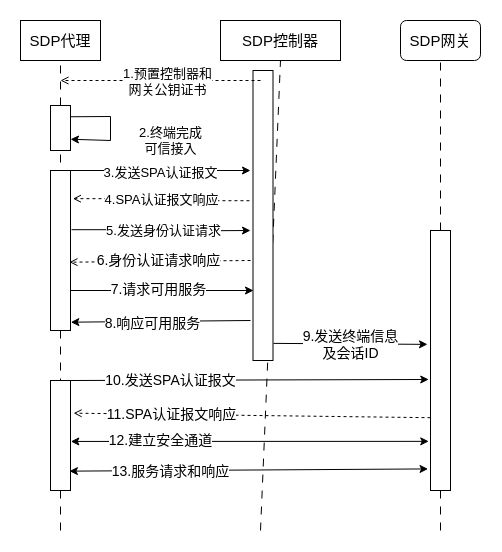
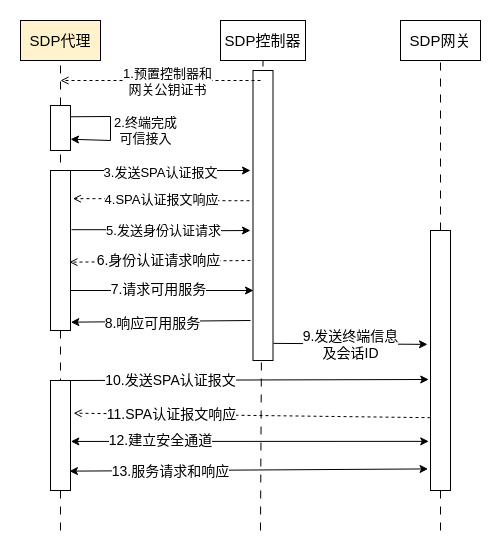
node "SDP代理": fillcolor #ffffff -> #fff2cc
node "SDP控制器": size 120x40 -> 85x40
node "SDP网关": shape rounded rectangle -> rectangle
node "2.终端完成 可信接入": moved (171, 141) -> (146, 131)
